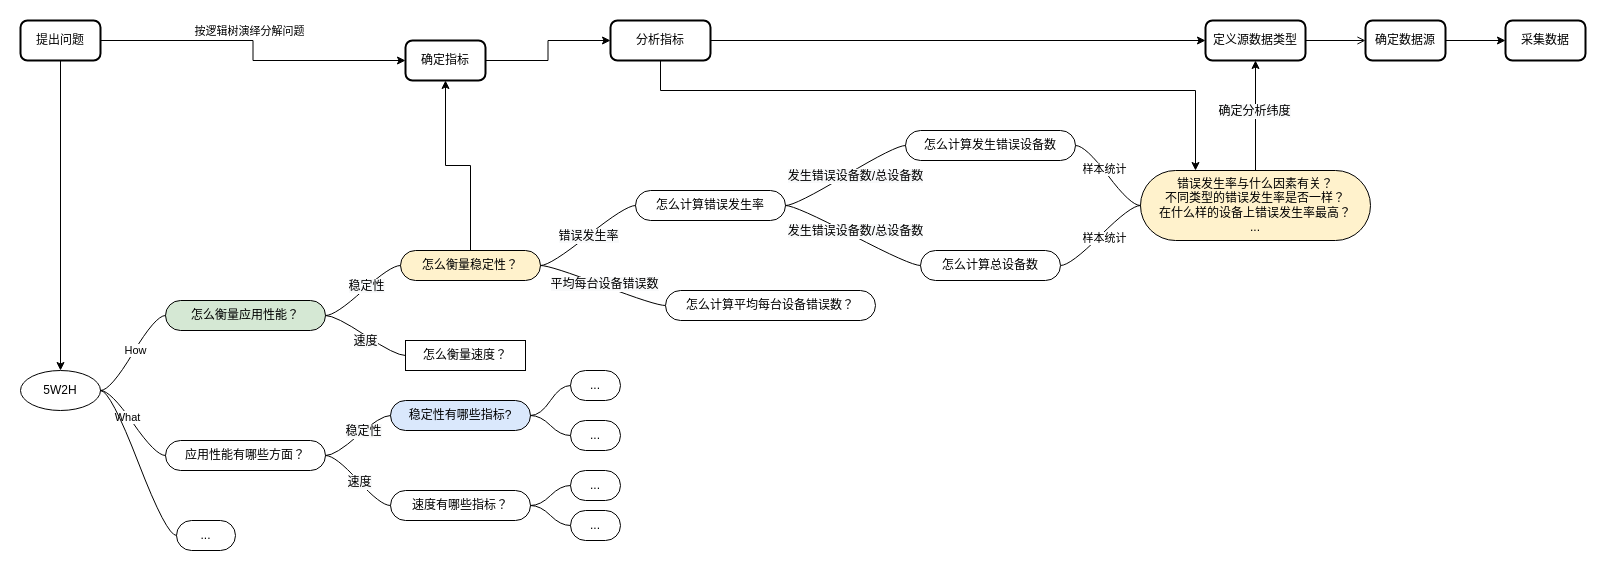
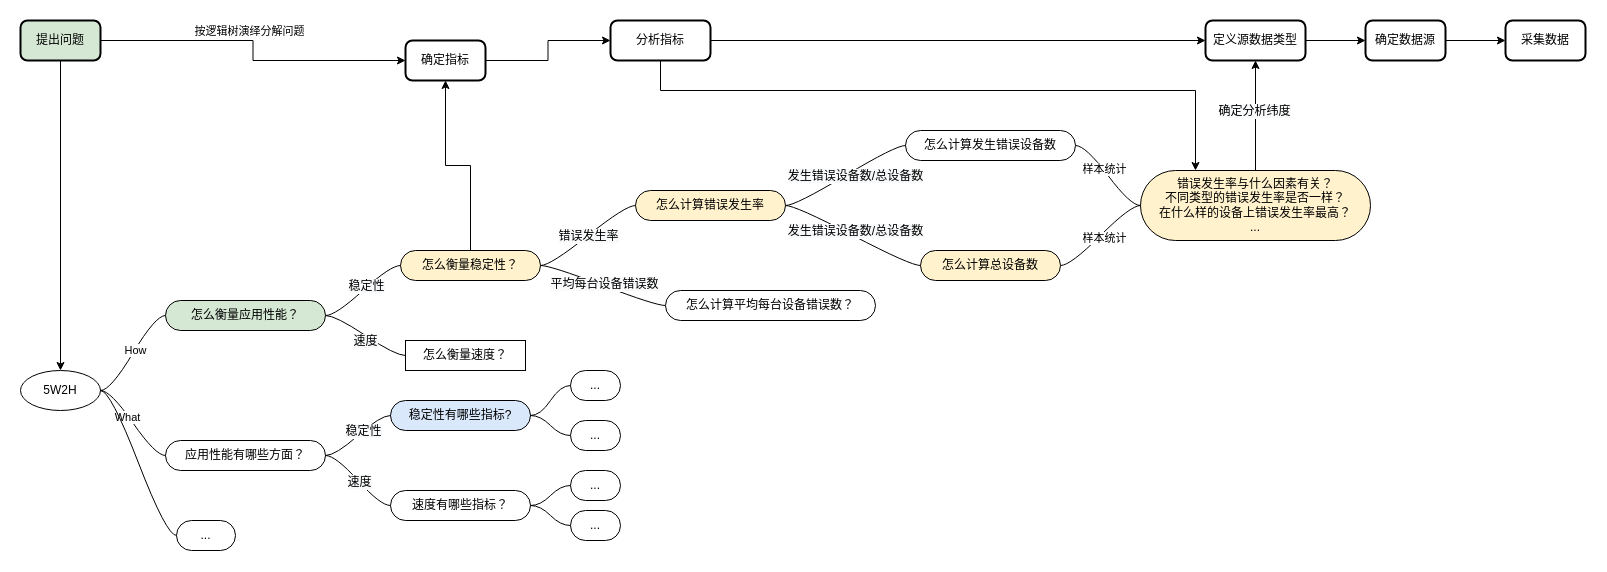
node "提出问题": fillcolor #ffffff -> #d5e8d4
edge "定义源数据类型" -> "确定数据源": arrowhead open -> classic
node "怎么计算错误发生率": fillcolor #ffffff -> #fff2cc
node "怎么计算总设备数": fillcolor #ffffff -> #fff2cc
